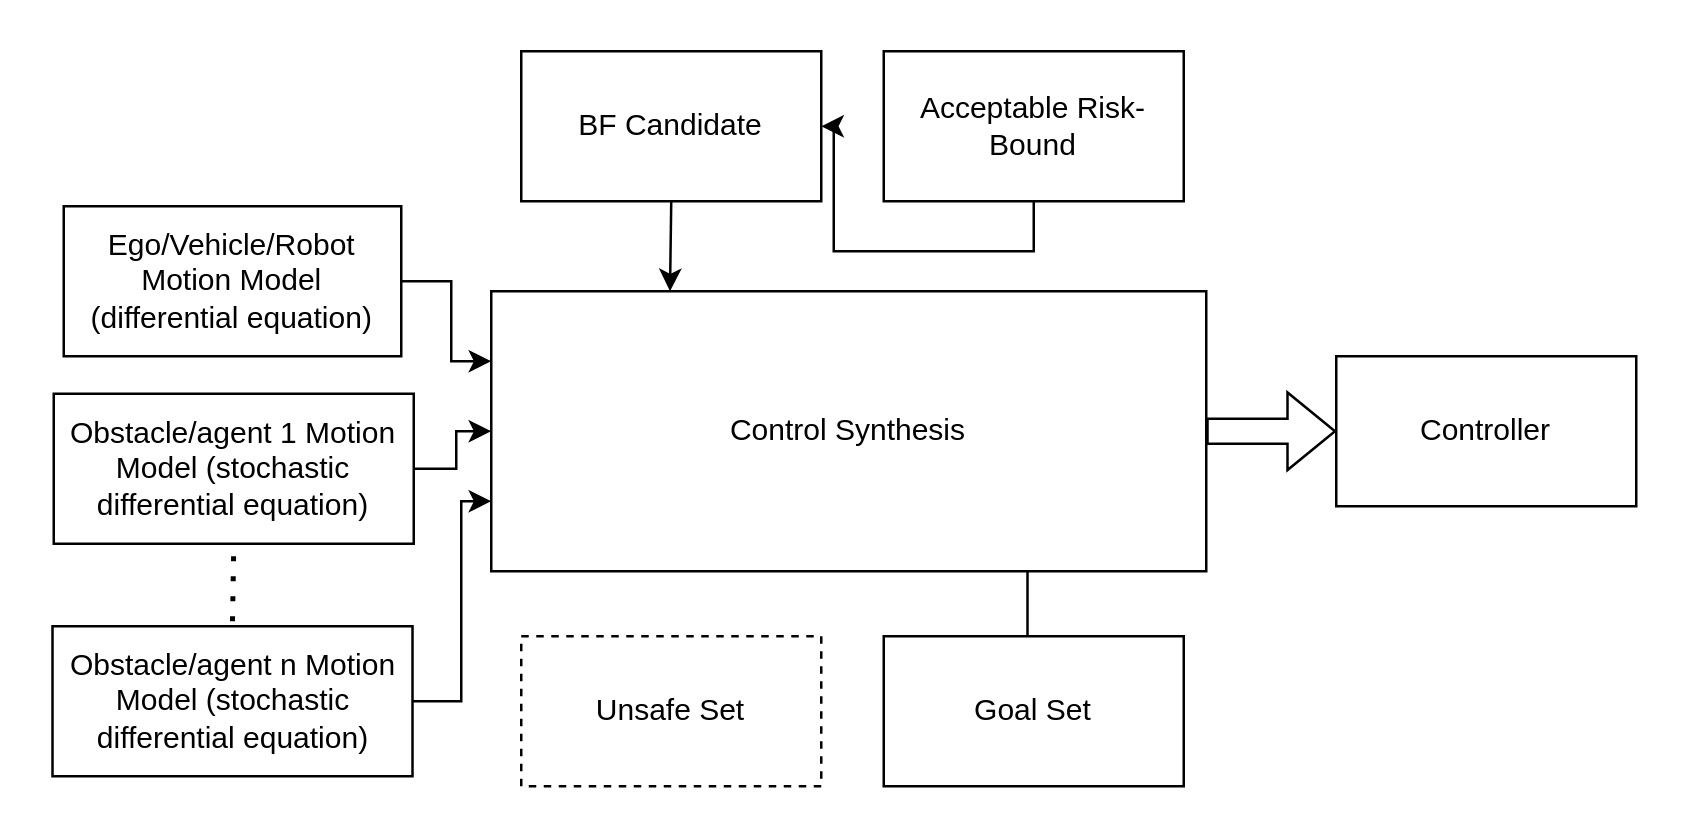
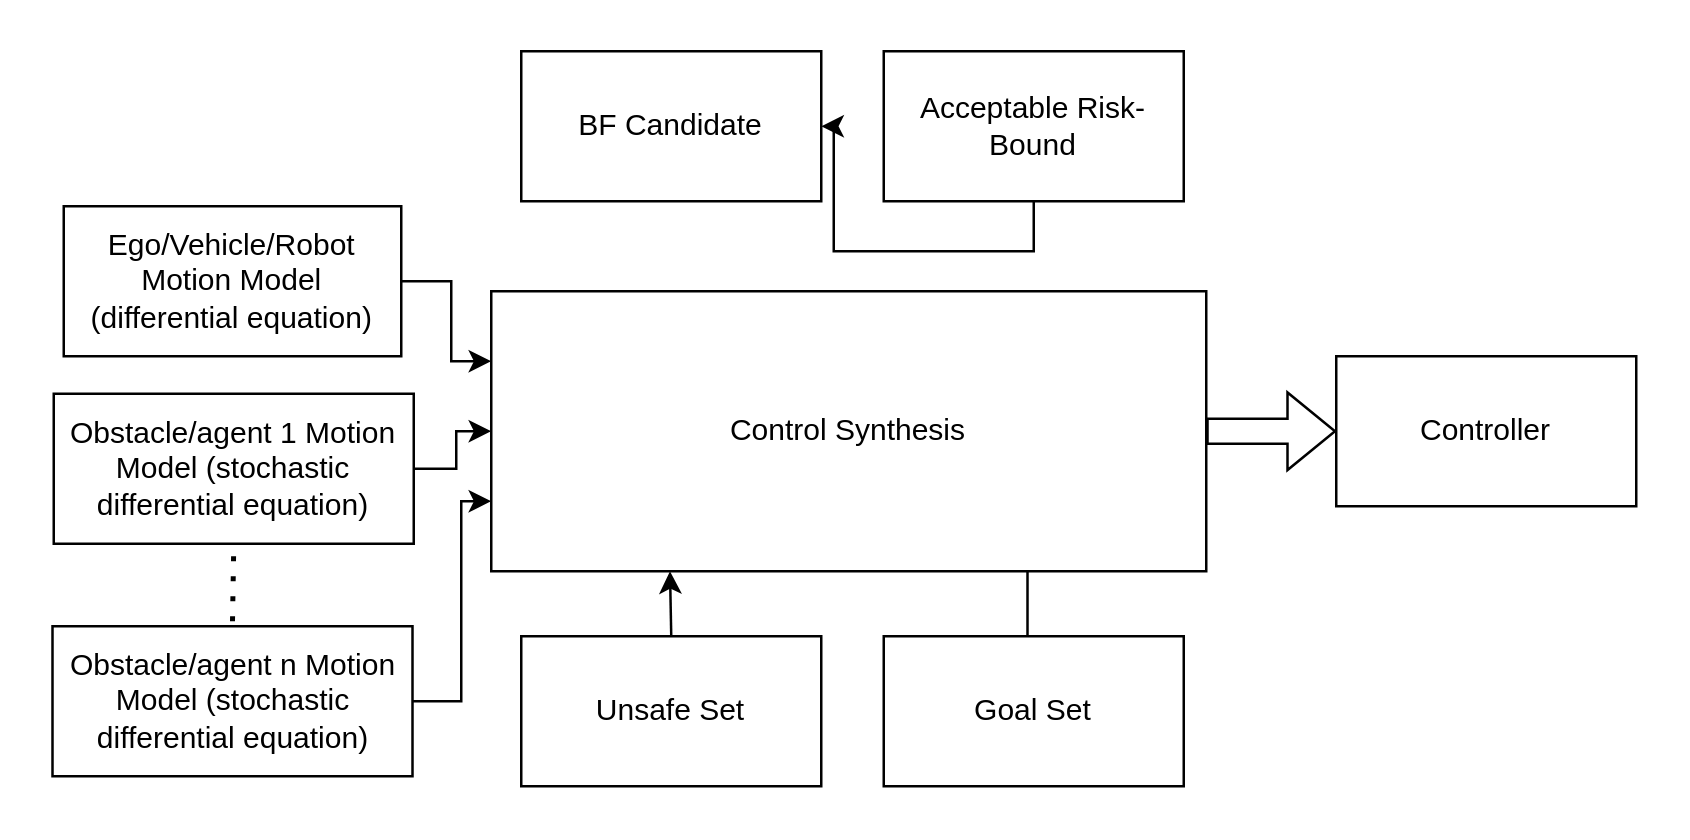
edge "BF Candidate" -> "Control Synthesis": removed
edge "Unsafe Set" -> "Control Synthesis": added
node "Unsafe Set": style dashed -> solid
